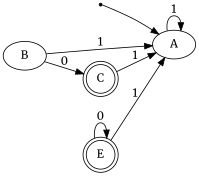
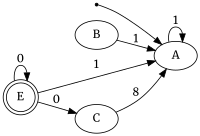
edge "C" -> "A": label "1" -> "8"
edge "B" -> "C": now "E" -> "C"
node "C": shape doublecircle -> ellipse
